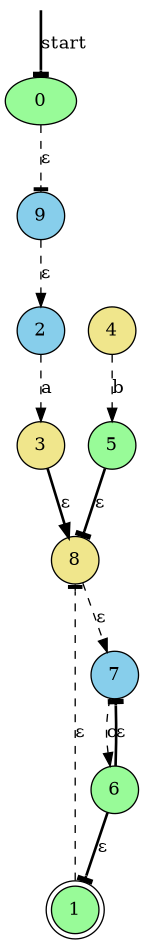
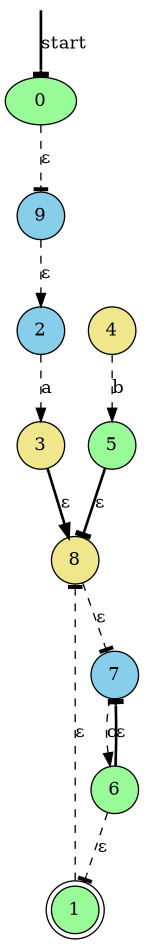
edge "8" -> "7": arrowhead normal -> tee
edge "6" -> "1": style bold -> dashed
